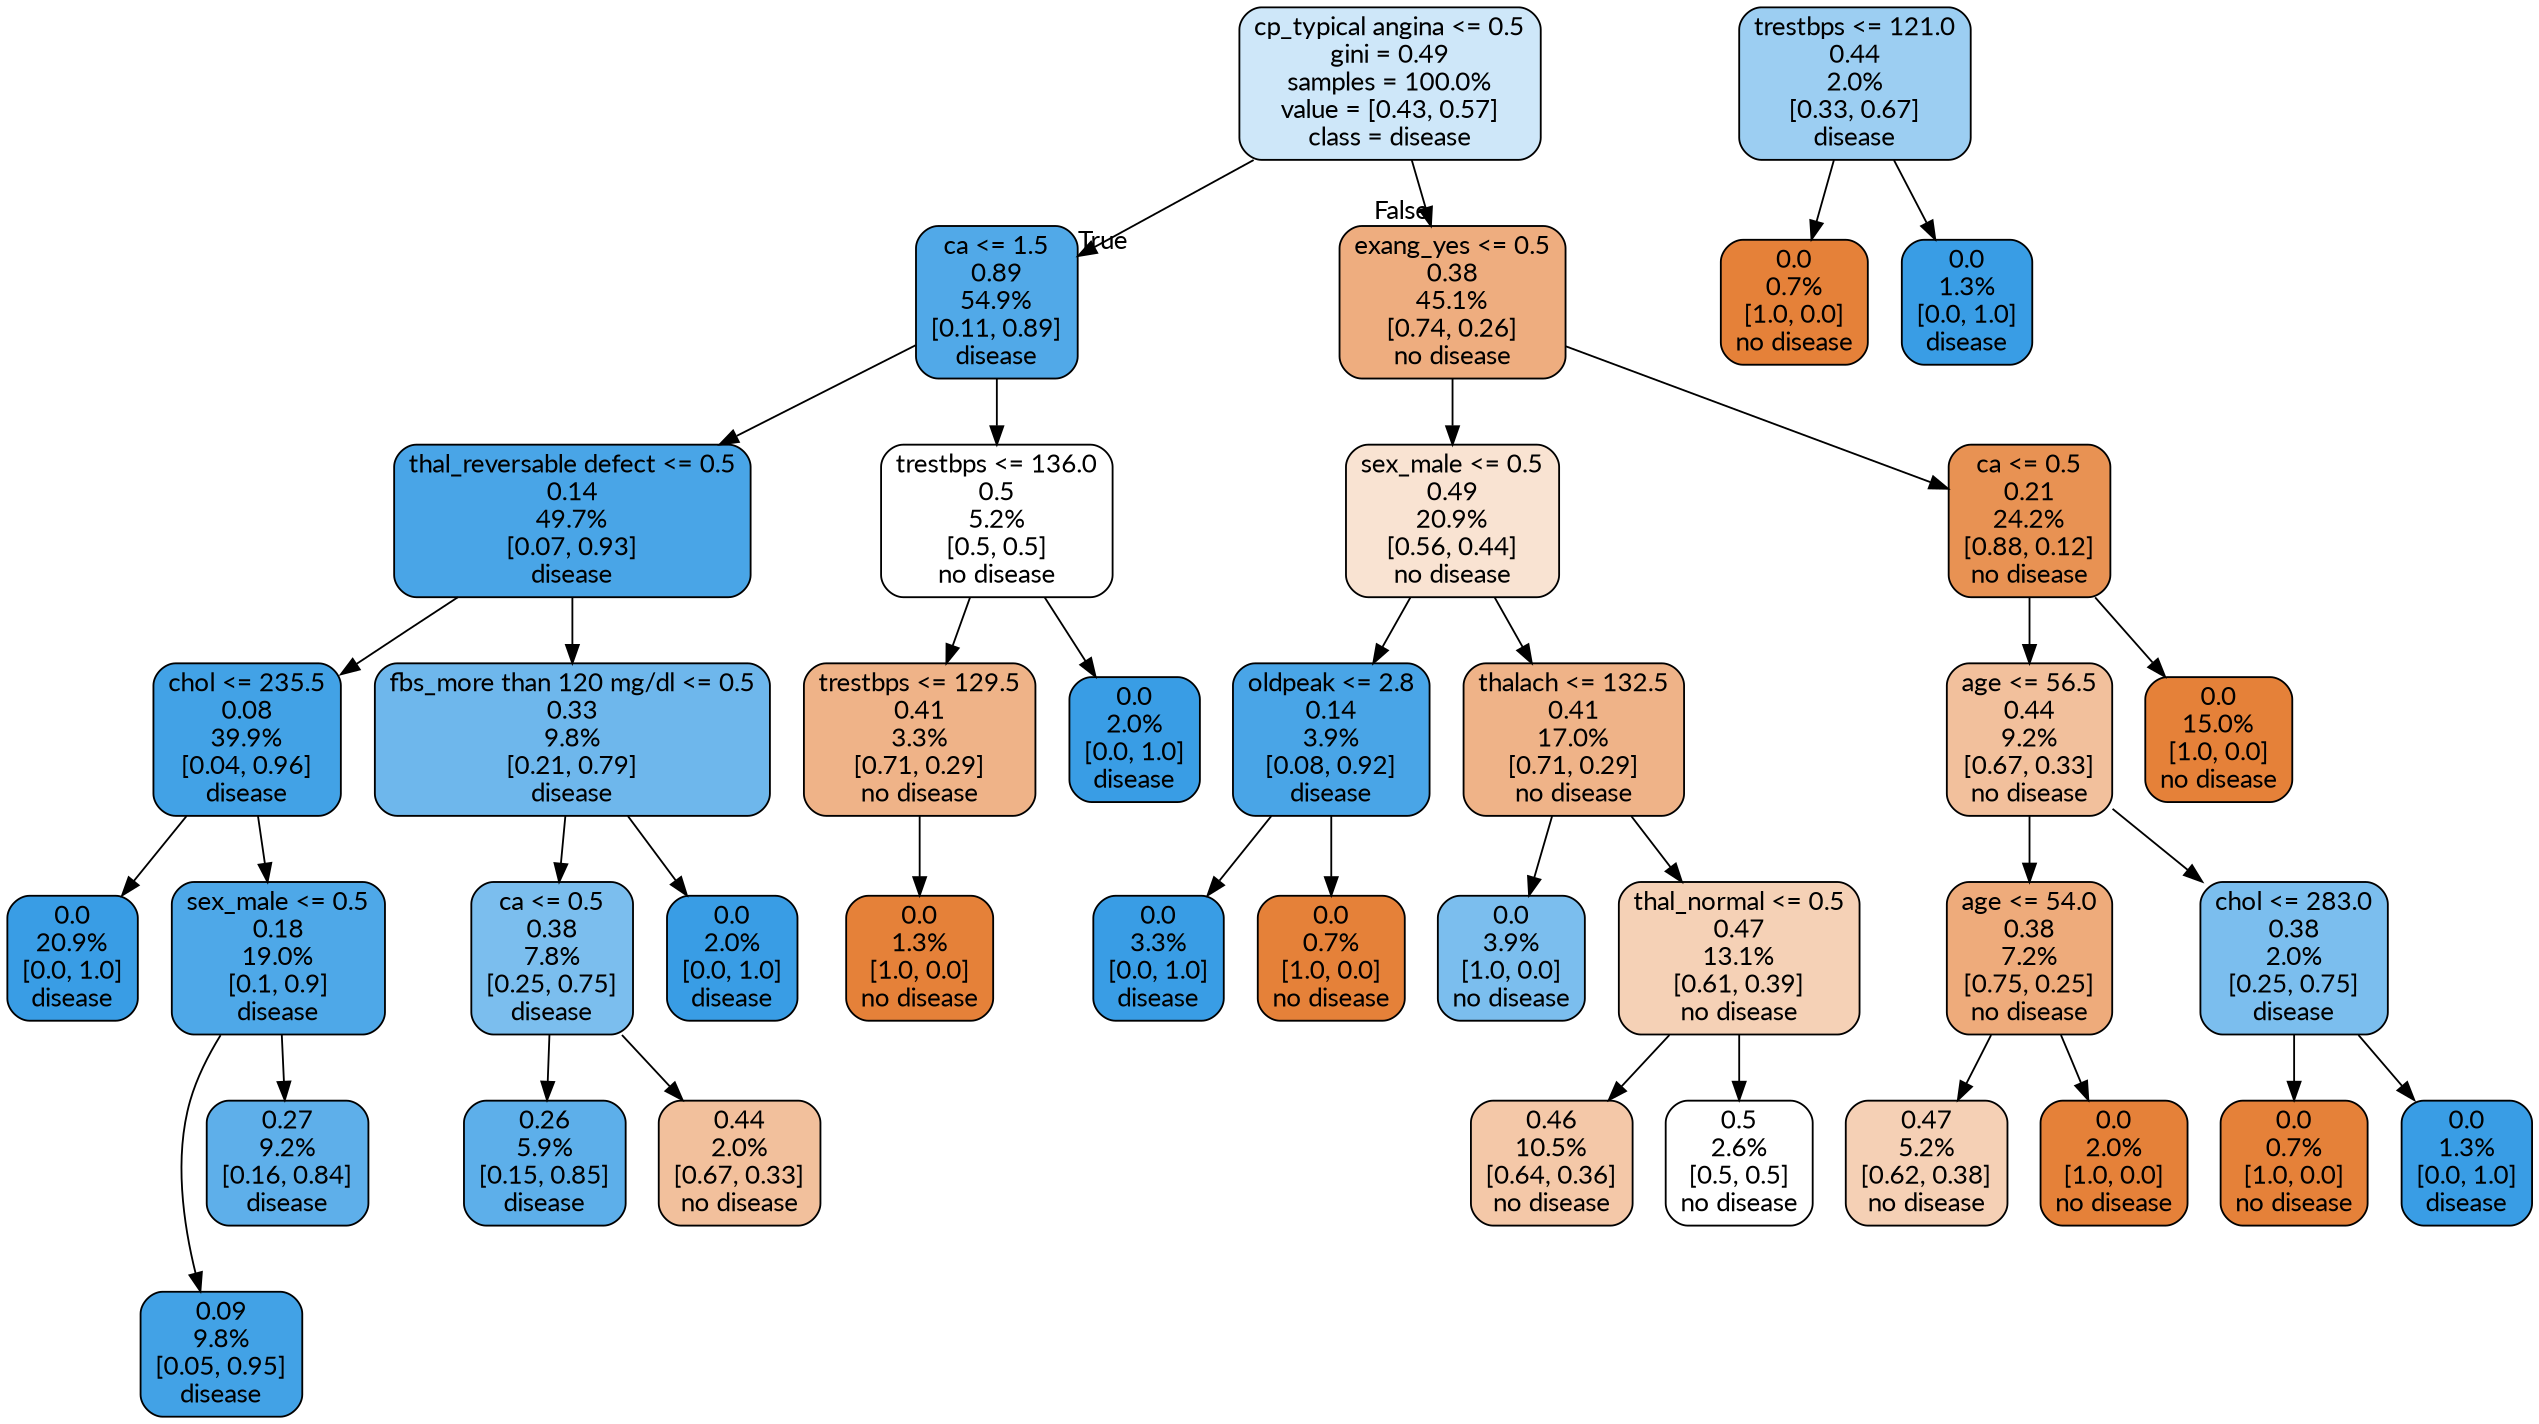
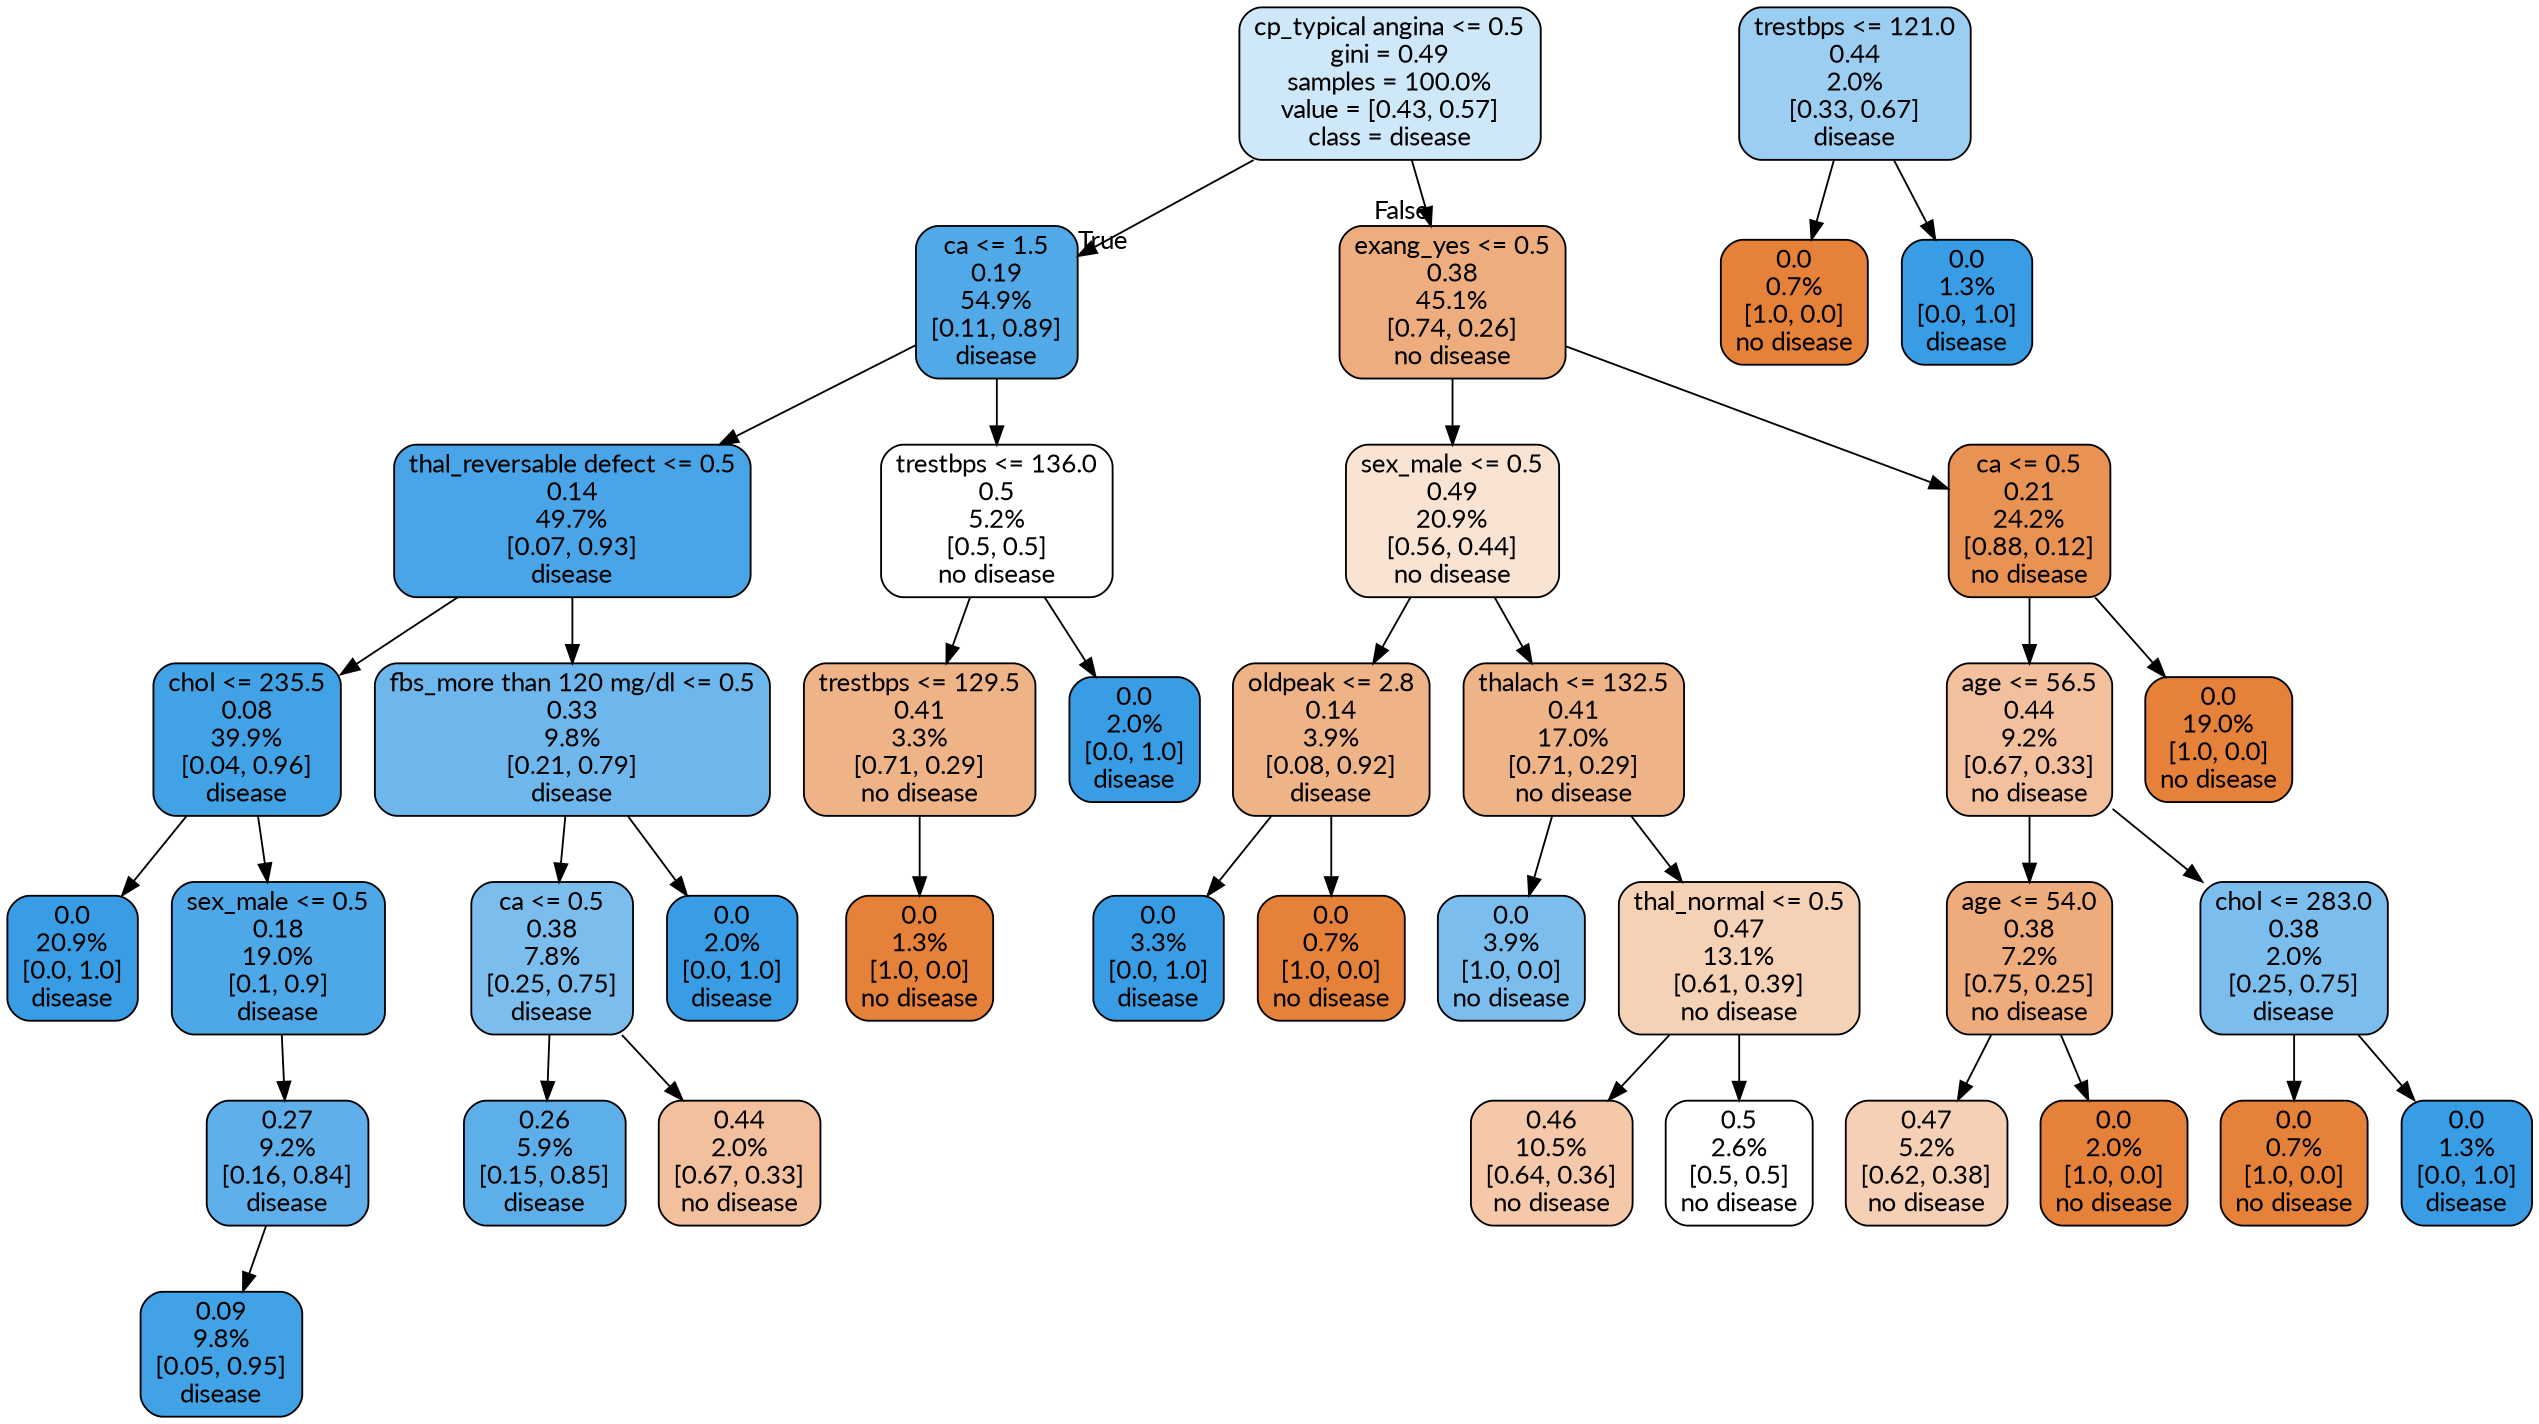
node "ca <= 1.5 0.89 54.9% [0.11, 0.89] disease": label "ca <= 1.5 0.89 54.9% [0.11, 0.89] disease" -> "ca <= 1.5 0.19 54.9% [0.11, 0.89] disease"
node "oldpeak <= 2.8 0.14 3.9% [0.08, 0.92] disease": fillcolor #49a5e7 -> #efb388
node "0.0 15.0% [1.0, 0.0] no disease": label "0.0 15.0% [1.0, 0.0] no disease" -> "0.0 19.0% [1.0, 0.0] no disease"
edge "sex_male <= 0.5 0.18 19.0% [0.1, 0.9] disease" -> "0.09 9.8% [0.05, 0.95] disease": now "0.27 9.2% [0.16, 0.84] disease" -> "0.09 9.8% [0.05, 0.95] disease"
